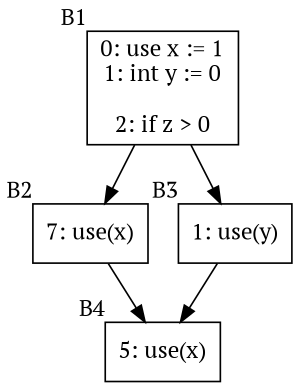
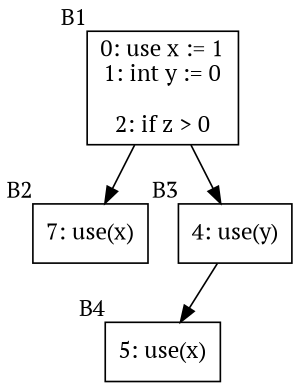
node "1: use(y) B3": label "1: use(y) B3" -> "4: use(y) B3"
edge "7: use(x) B2" -> "5: use(x) B4": removed
